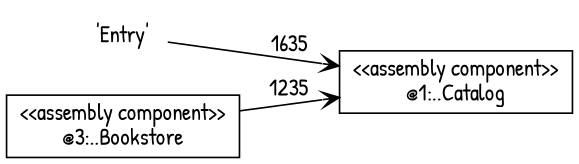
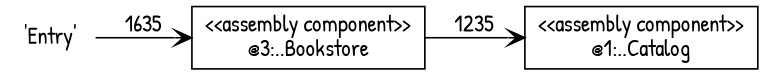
edge "'Entry'" -> "<<assembly component>> @1:..Catalog": now "'Entry'" -> "<<assembly component>> @3:..Bookstore"
